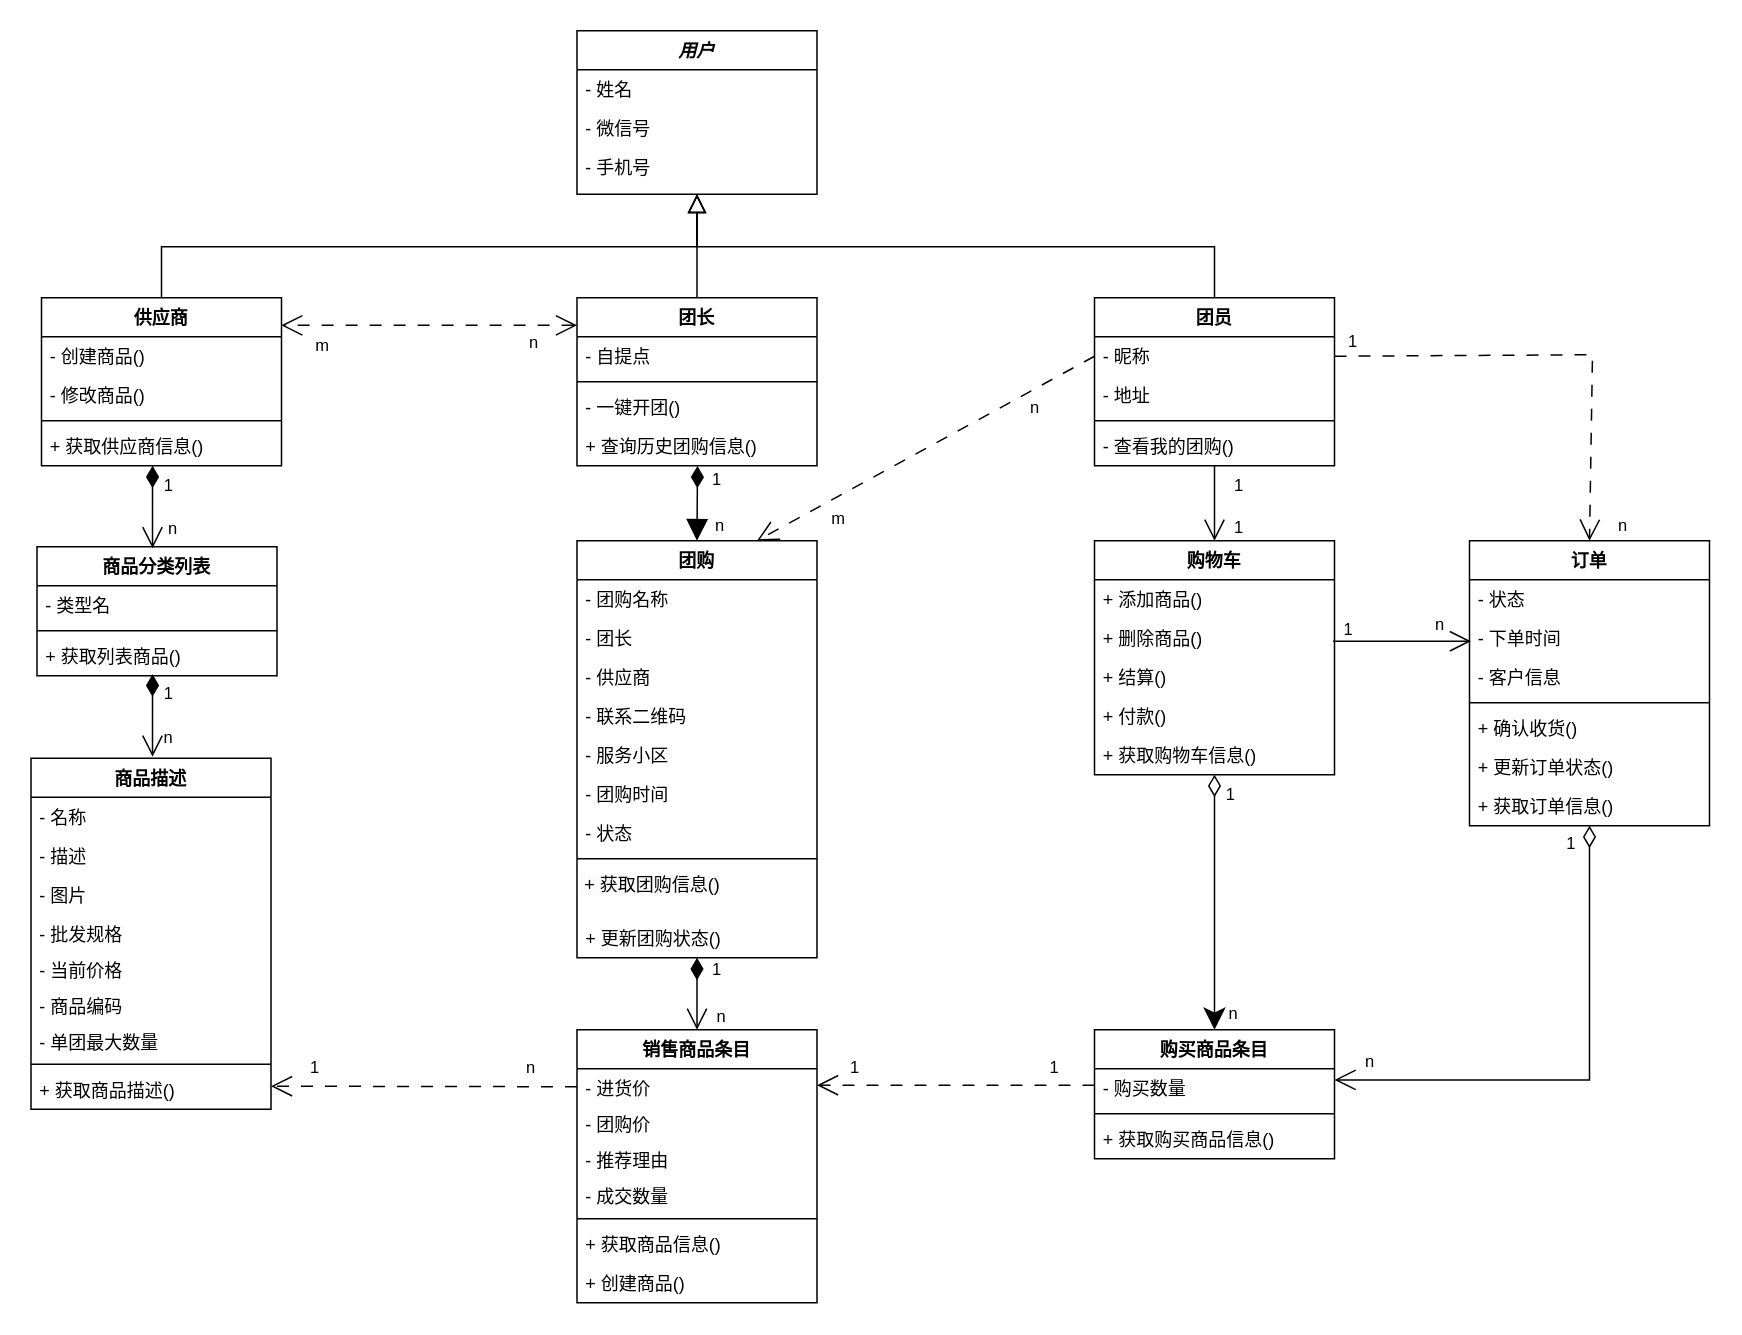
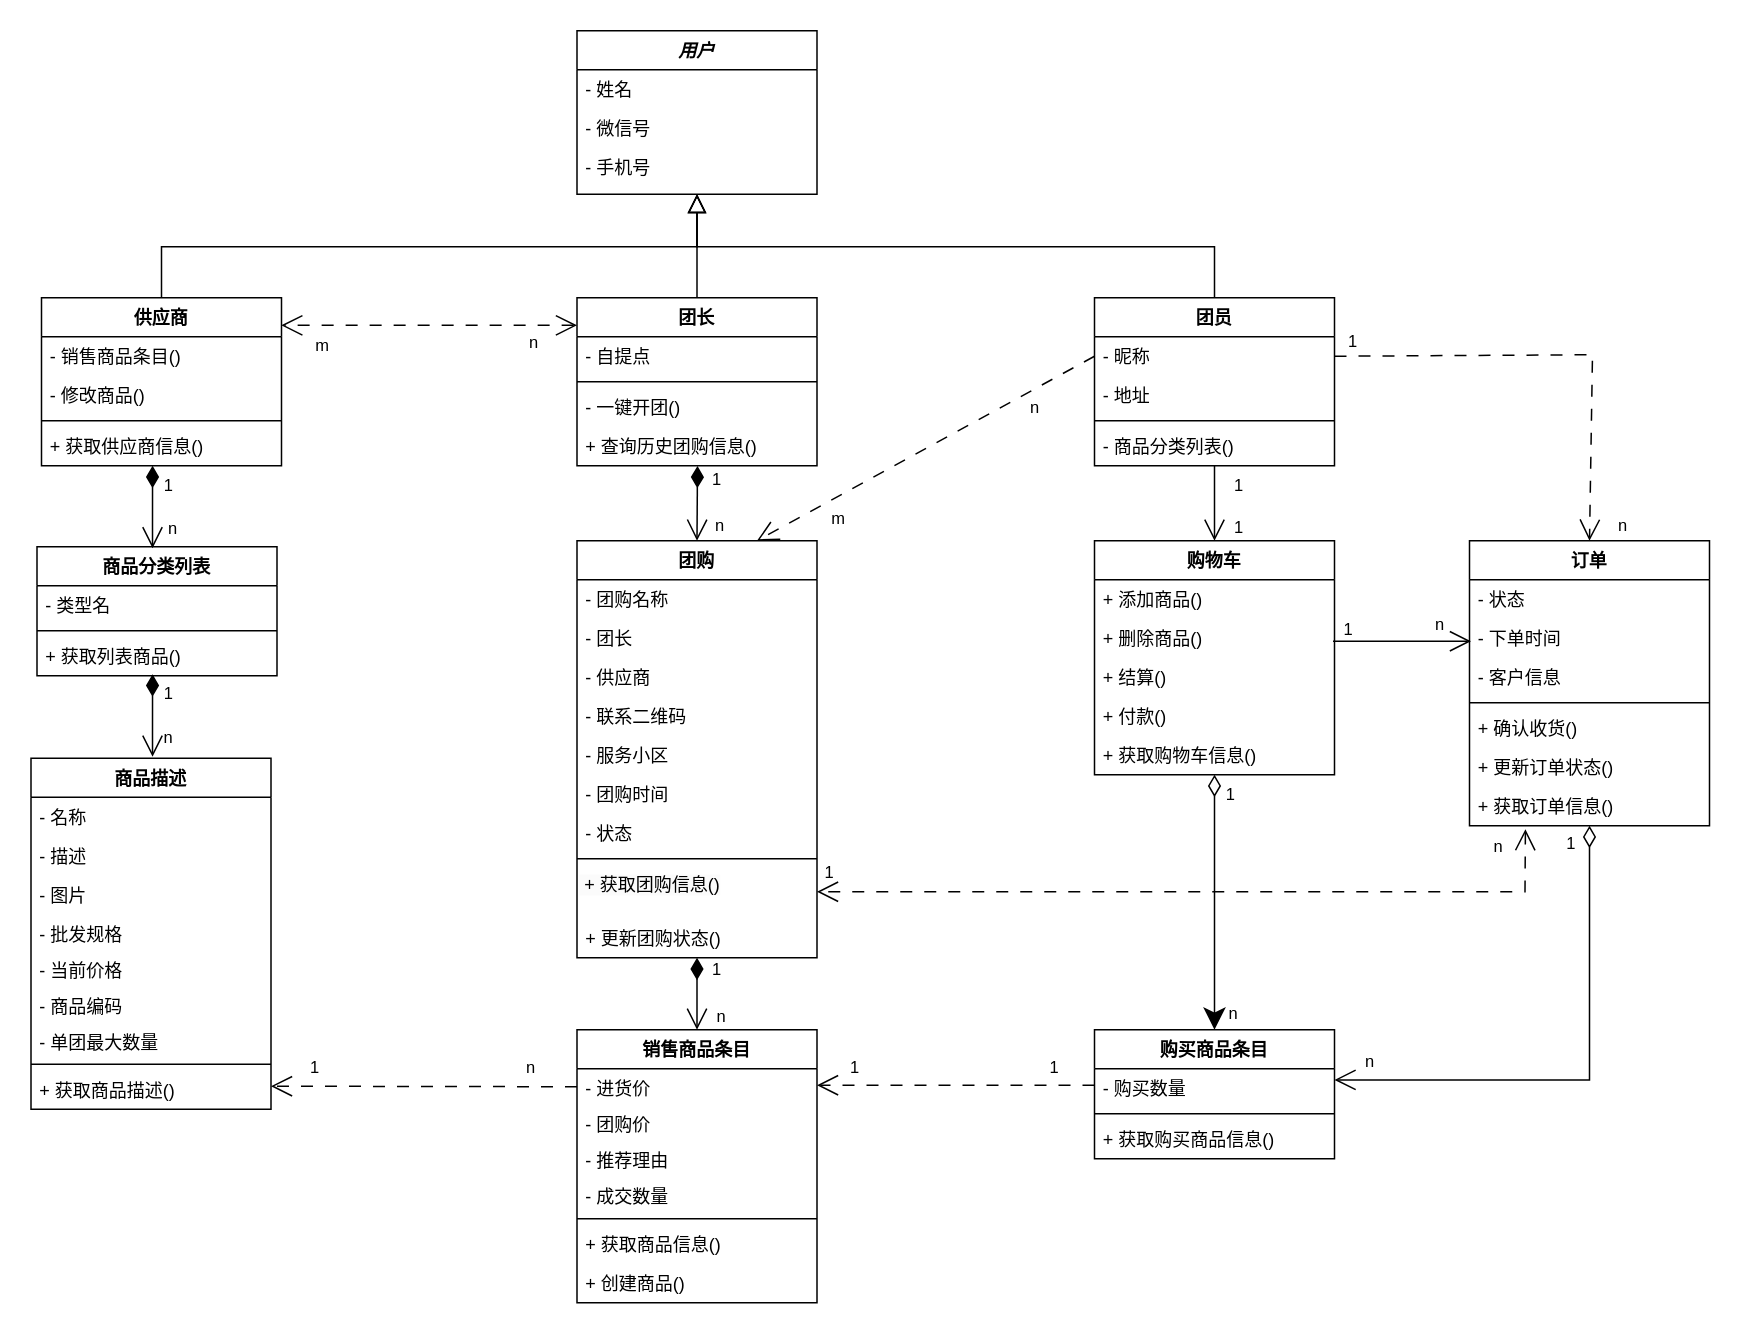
node "- 创建商品()": label "- 创建商品()" -> "- 销售商品条目()"
node "- 查看我的团购()": label "- 查看我的团购()" -> "- 商品分类列表()"
edge "+ 查询历史团购信息()" -- "团购": arrowhead block -> open
edge "+ 获取订单信息()" -- "+ 获取团购信息()": added, labels "n", "1"
